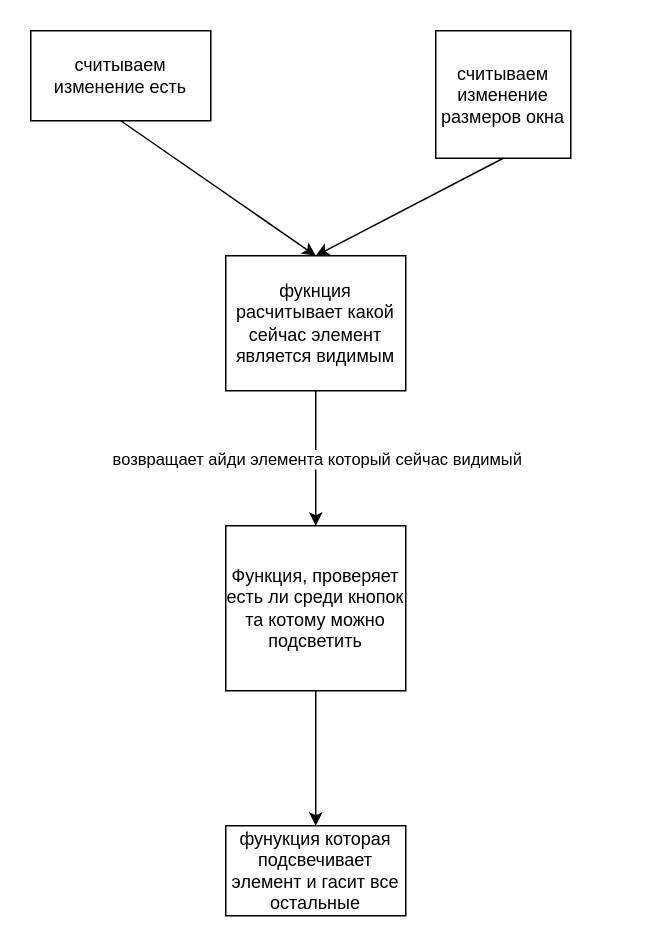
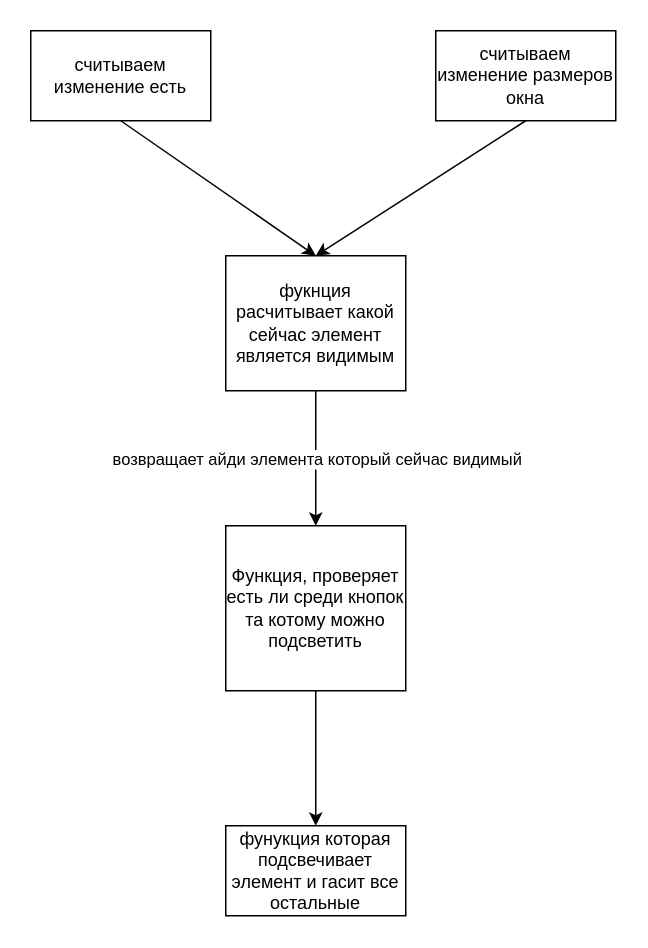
node "считываем изменение размеров окна": size 135x128 -> 180x90
